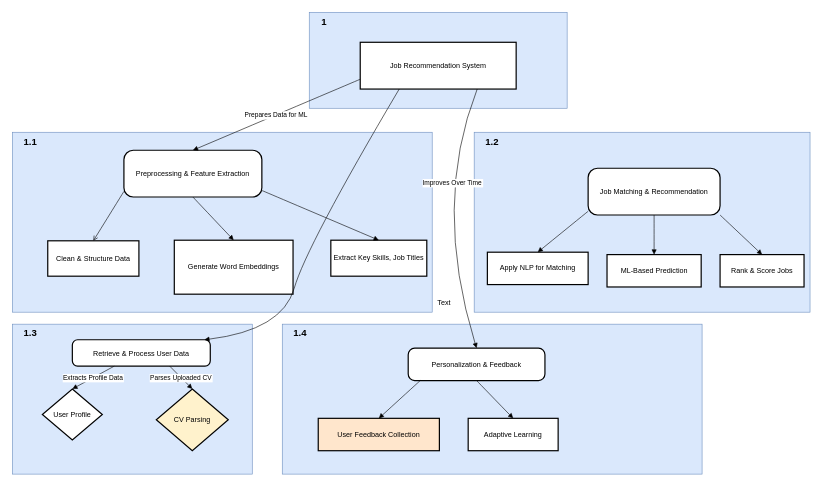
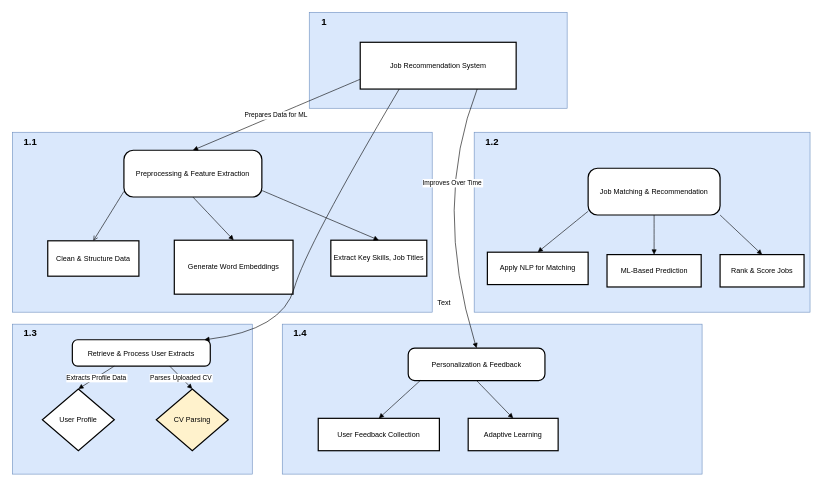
node "Retrieve & Process User Data": label "Retrieve & Process User Data" -> "Retrieve & Process User Extracts"
node "User Profile": size 60x51 -> 72x62
node "User Feedback Collection": fillcolor #ffe6cc -> #ffffff
